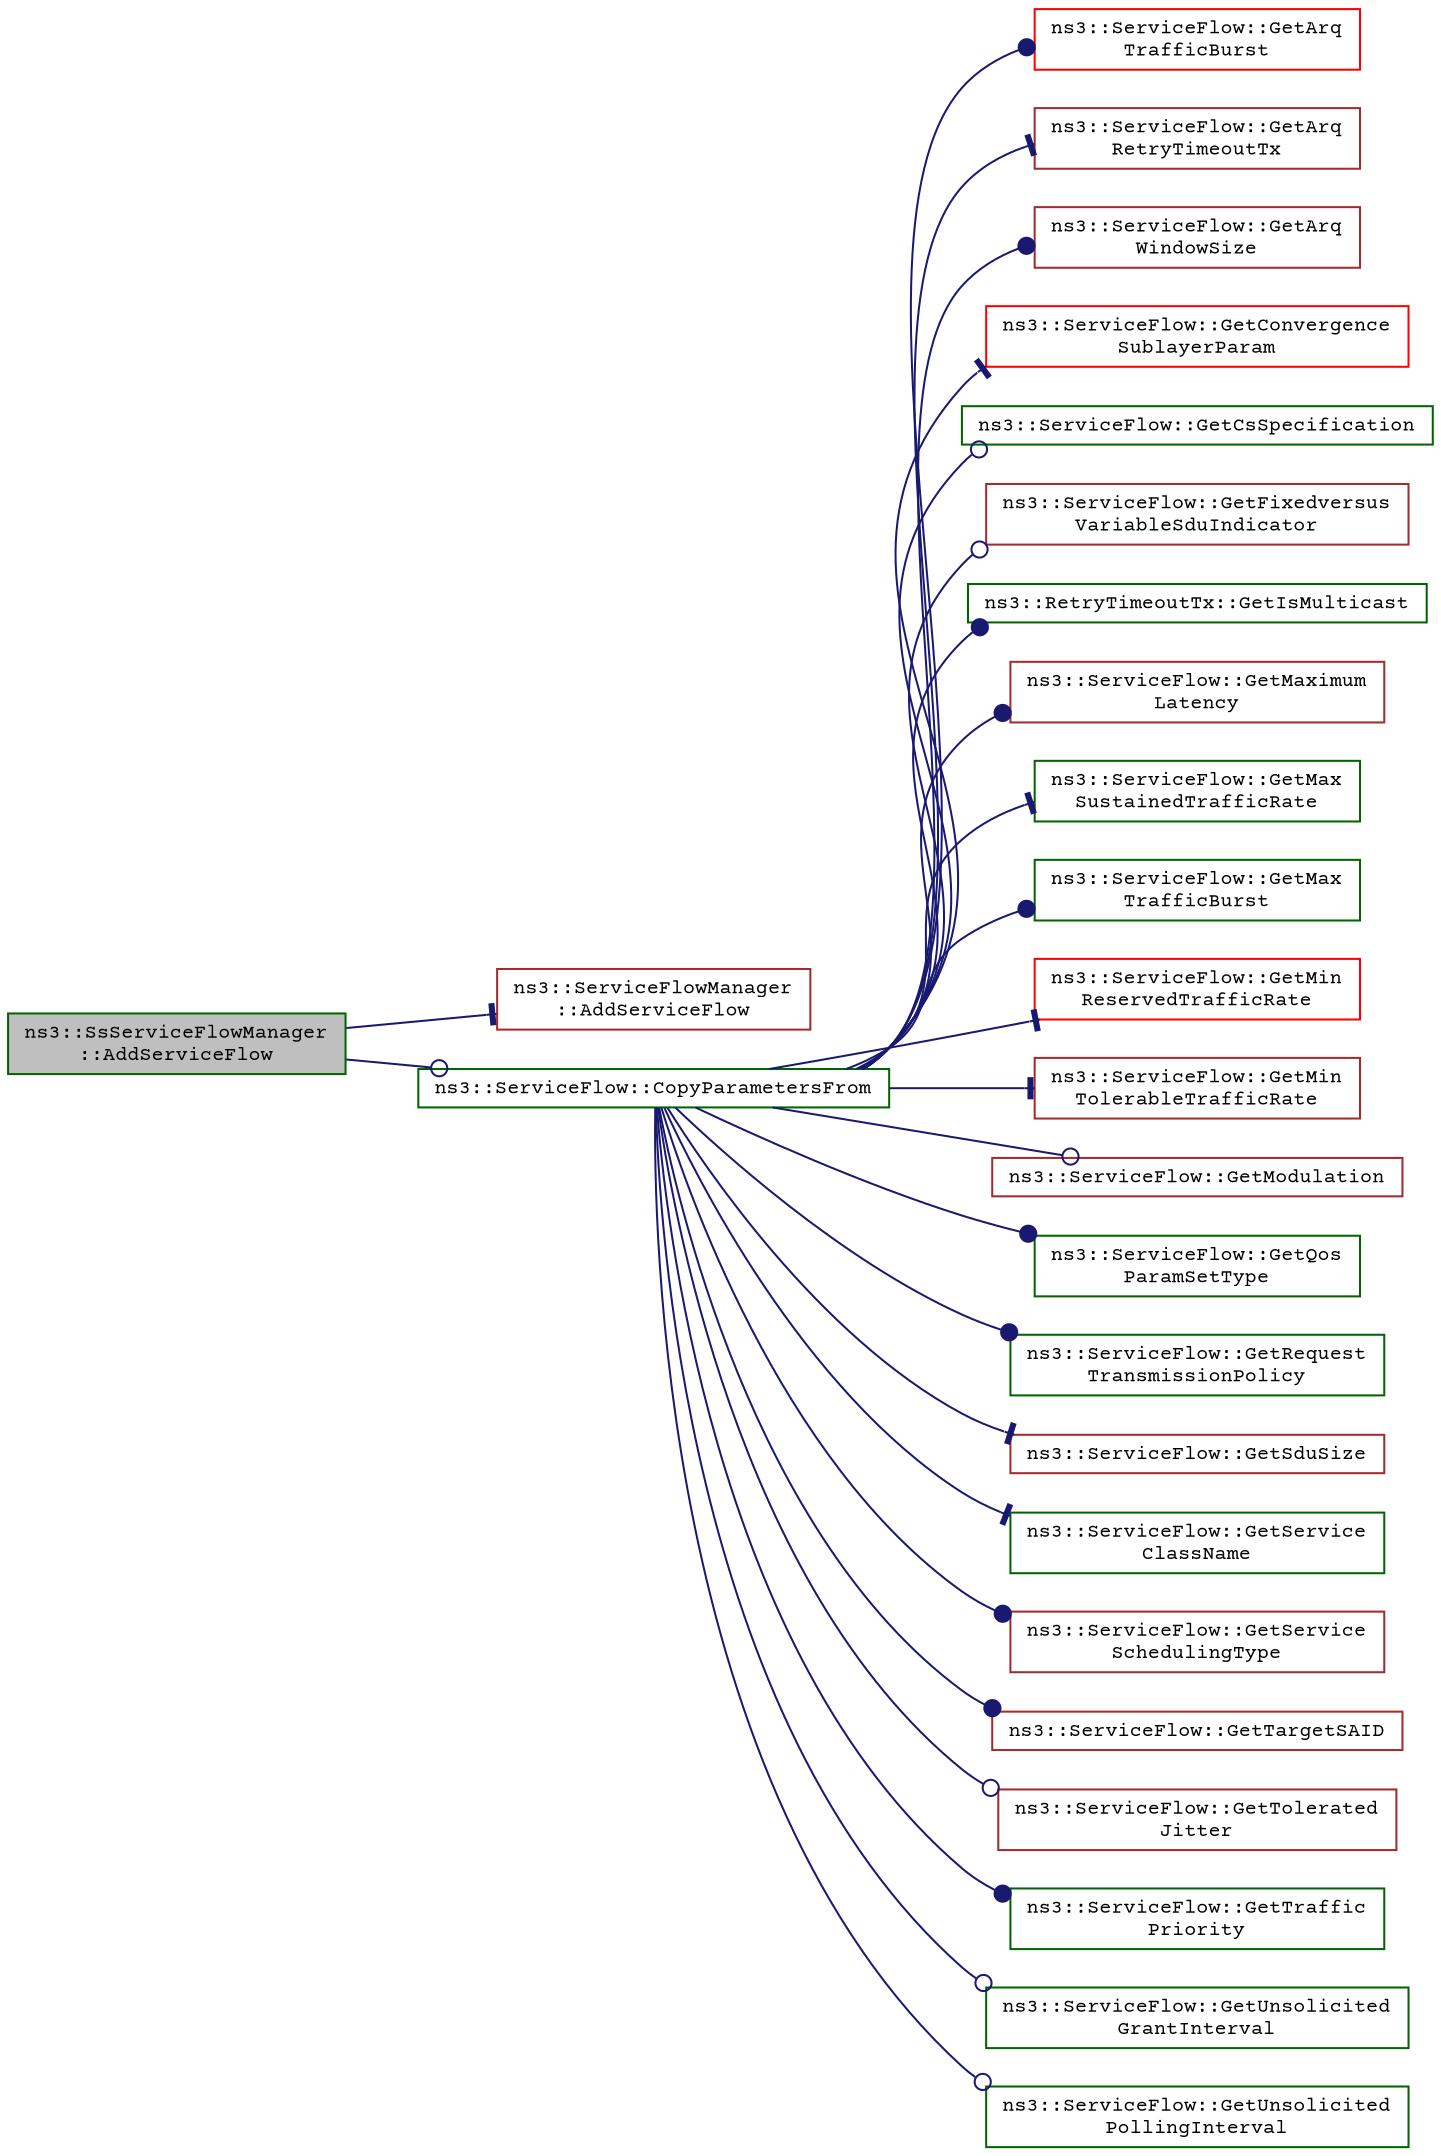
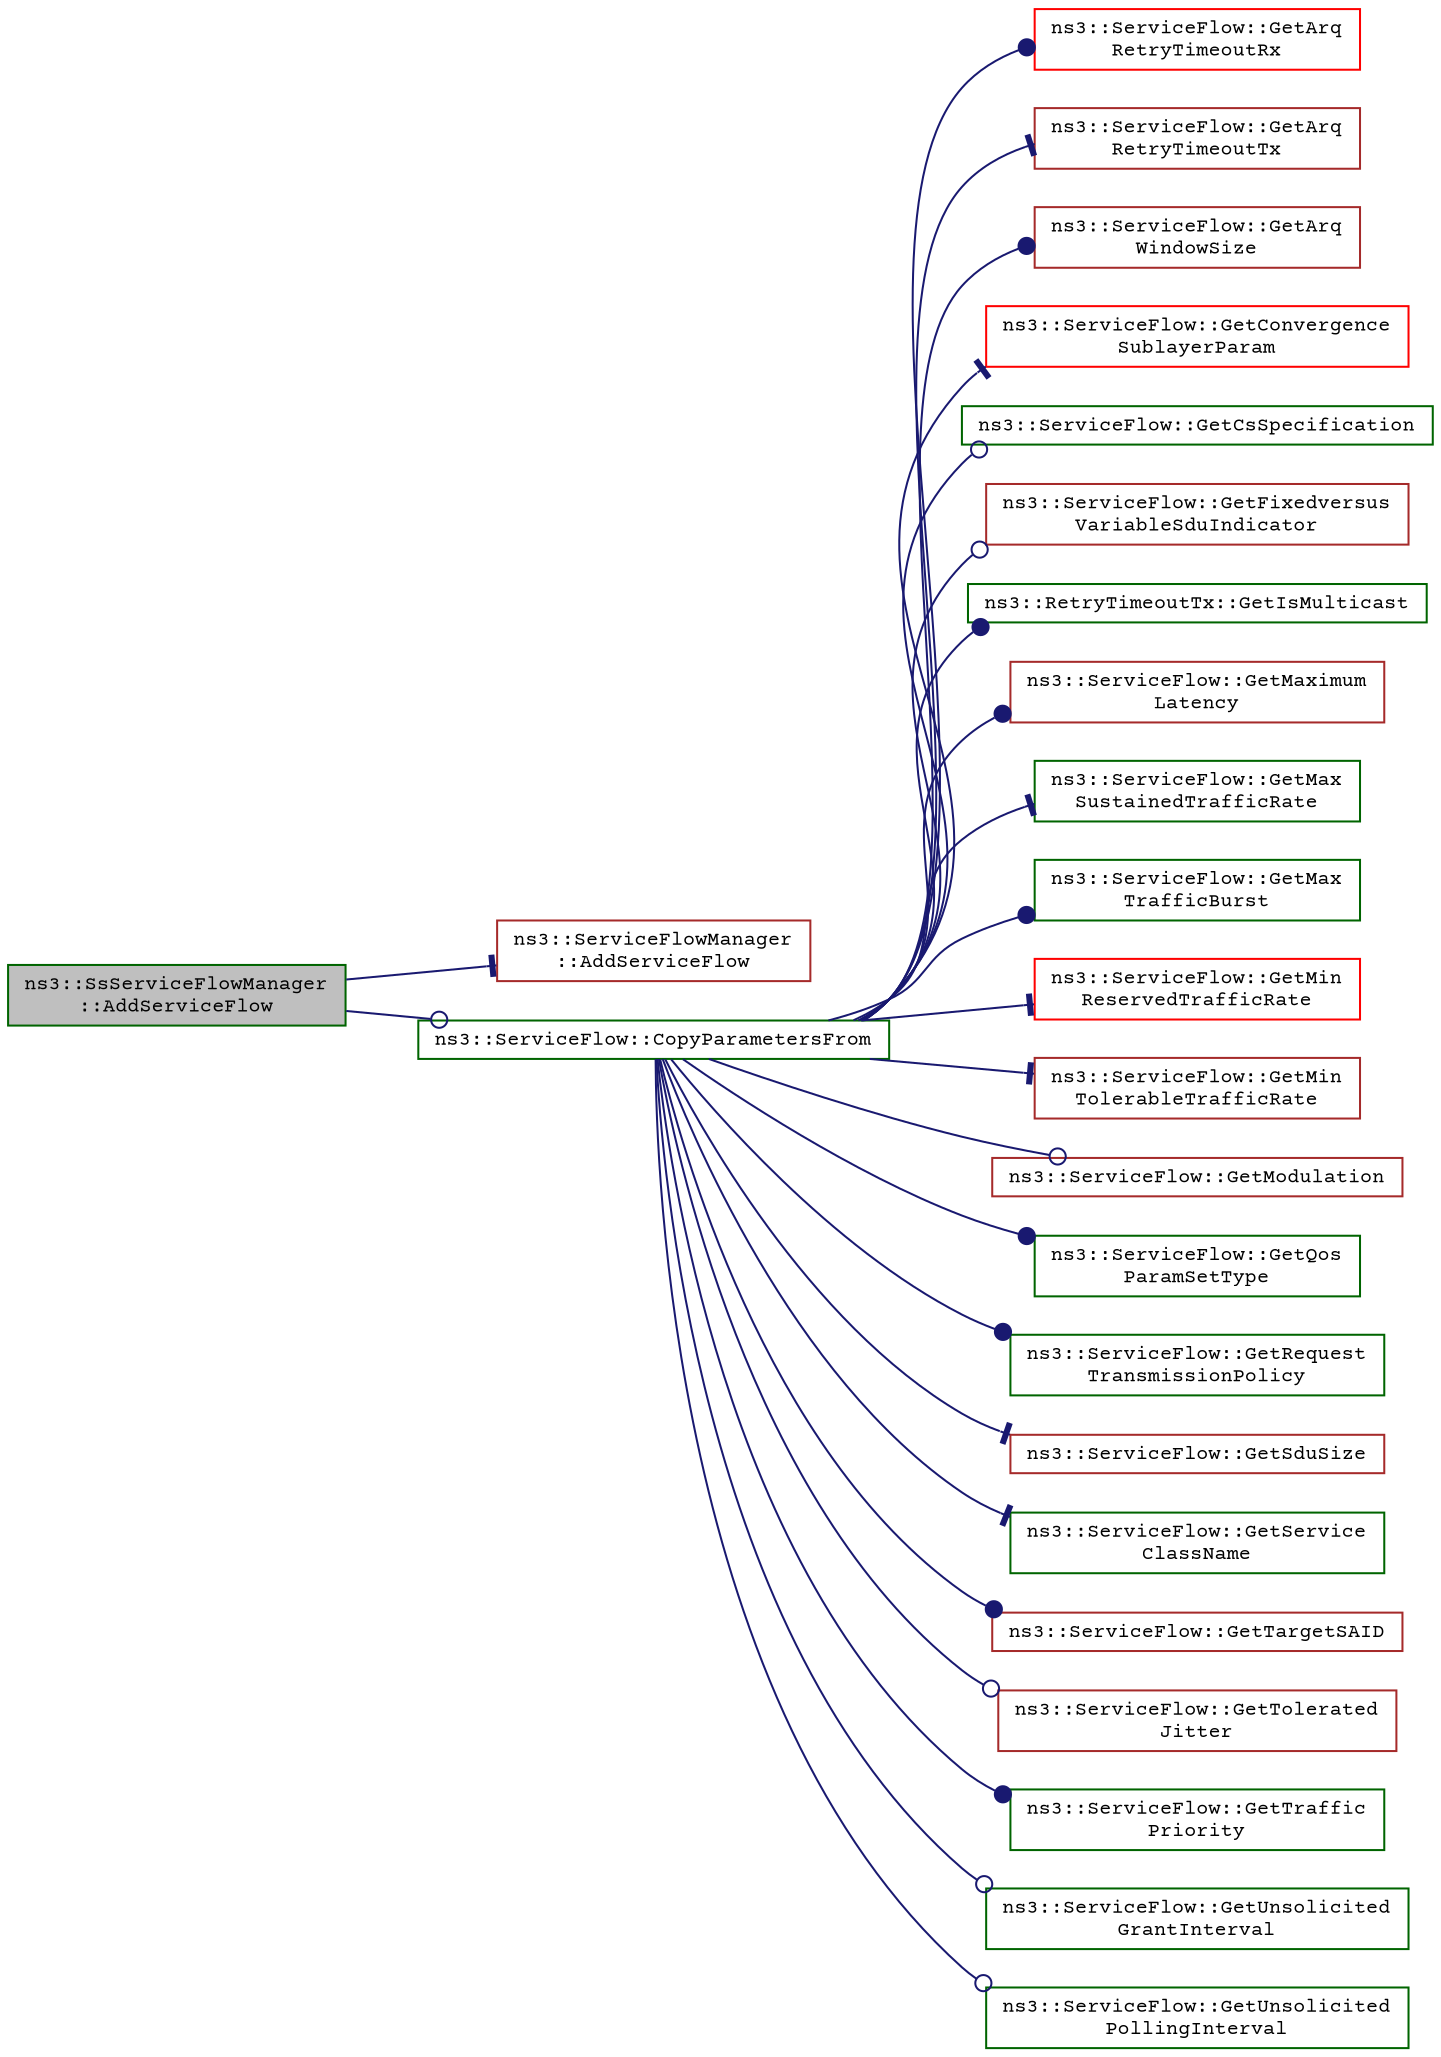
node "ns3::ServiceFlow::GetArq TrafficBurst": label "ns3::ServiceFlow::GetArq TrafficBurst" -> "ns3::ServiceFlow::GetArq RetryTimeoutRx"
node "ns3::ServiceFlow::GetService SchedulingType": removed
